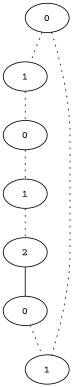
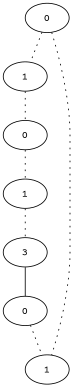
node "2": label "2" -> "3"
